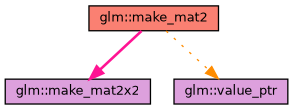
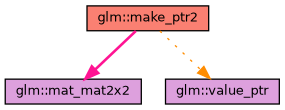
node "glm::make_mat2": label "glm::make_mat2" -> "glm::make_ptr2"
node "glm::make_mat2x2": label "glm::make_mat2x2" -> "glm::mat_mat2x2"
